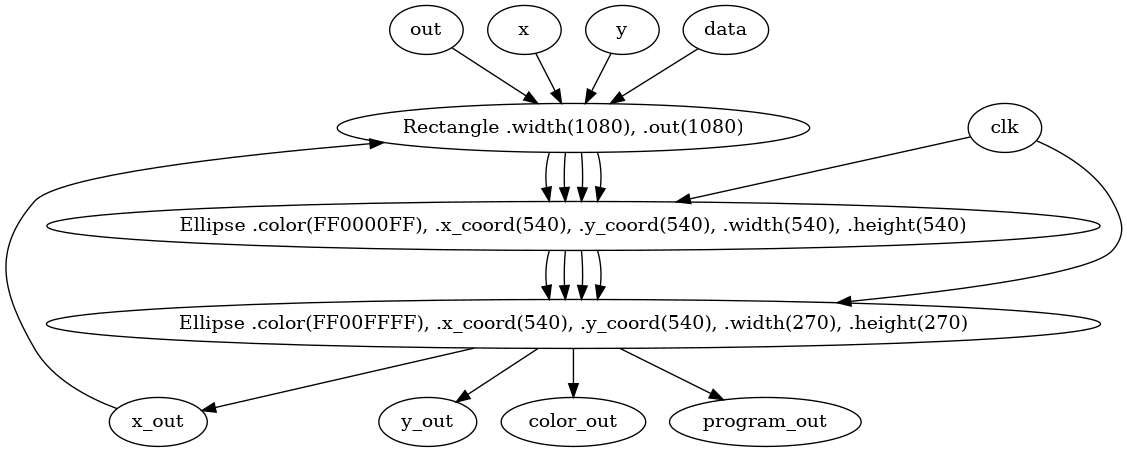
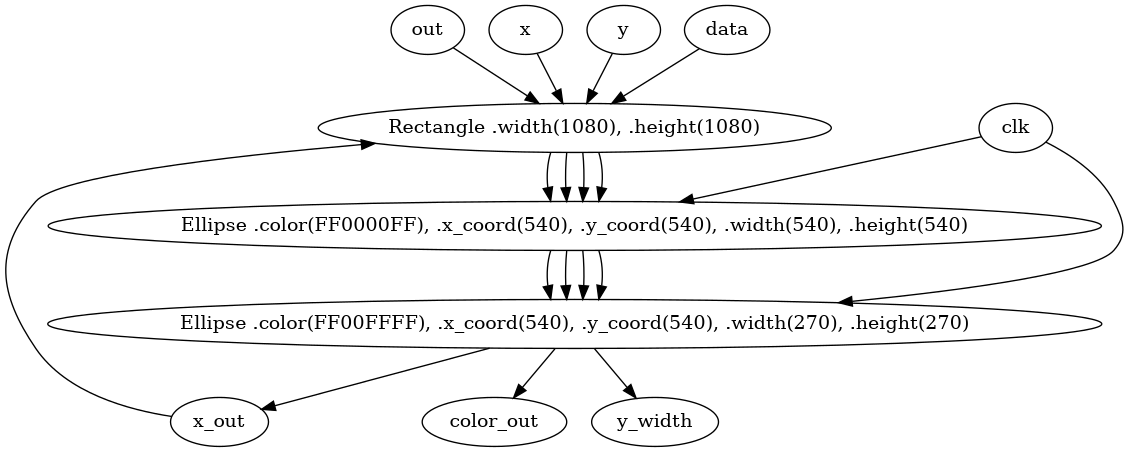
node "Rectangle .width(1080), .out(1080)": label "Rectangle .width(1080), .out(1080)" -> "Rectangle .width(1080), .height(1080)"
node "y_out": label "y_out" -> "y_width"
node "program_out": removed
